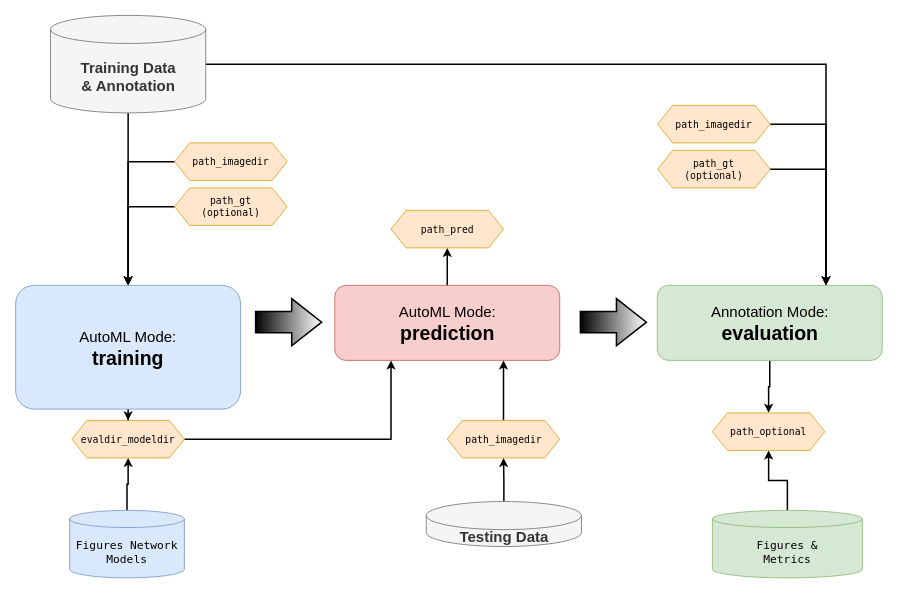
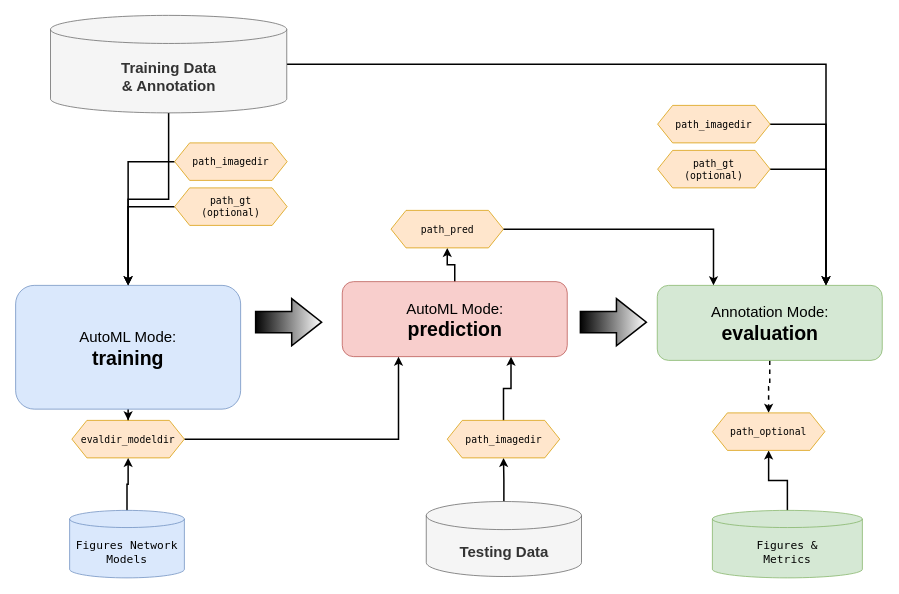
node "Training Data & Annotation": size 155x98 -> 236x98
edge "path_pred" -> "Annotation Mode: evaluation": added
node "AutoML Mode: prediction": moved (447, 323) -> (455, 319)
edge "Annotation Mode: evaluation" -> "path_optional": style solid -> dashed
node "Testing Data": size 155x45 -> 155x75
